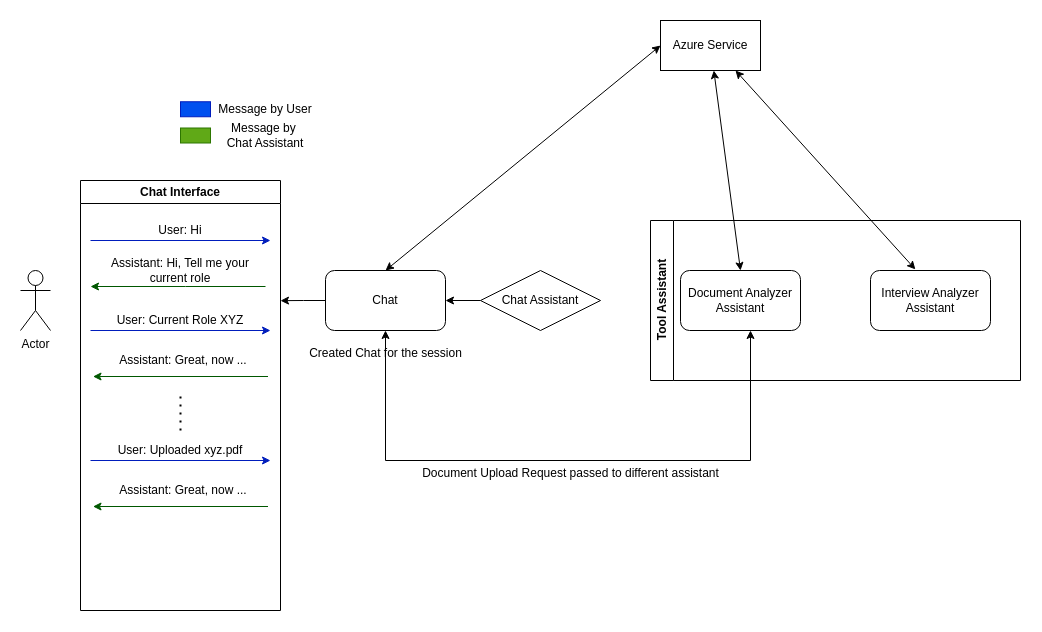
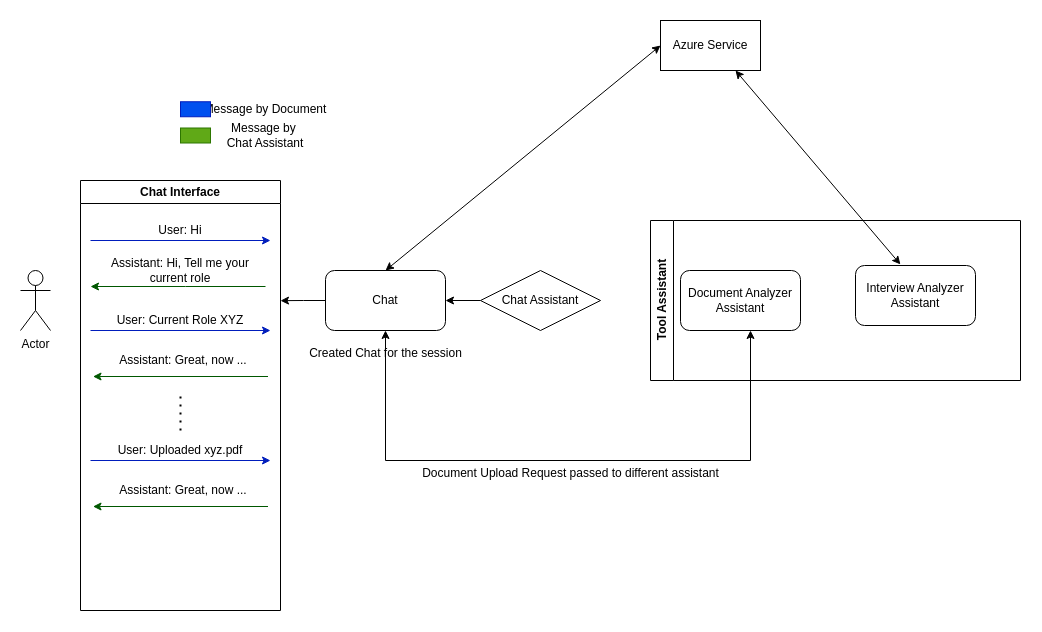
node "Message by User": label "Message by User" -> "Message by Document"
edge "Azure Service" -- "Document Analyzer Assistant": removed
node "Interview Analyzer Assistant": moved (931, 301) -> (916, 296)
